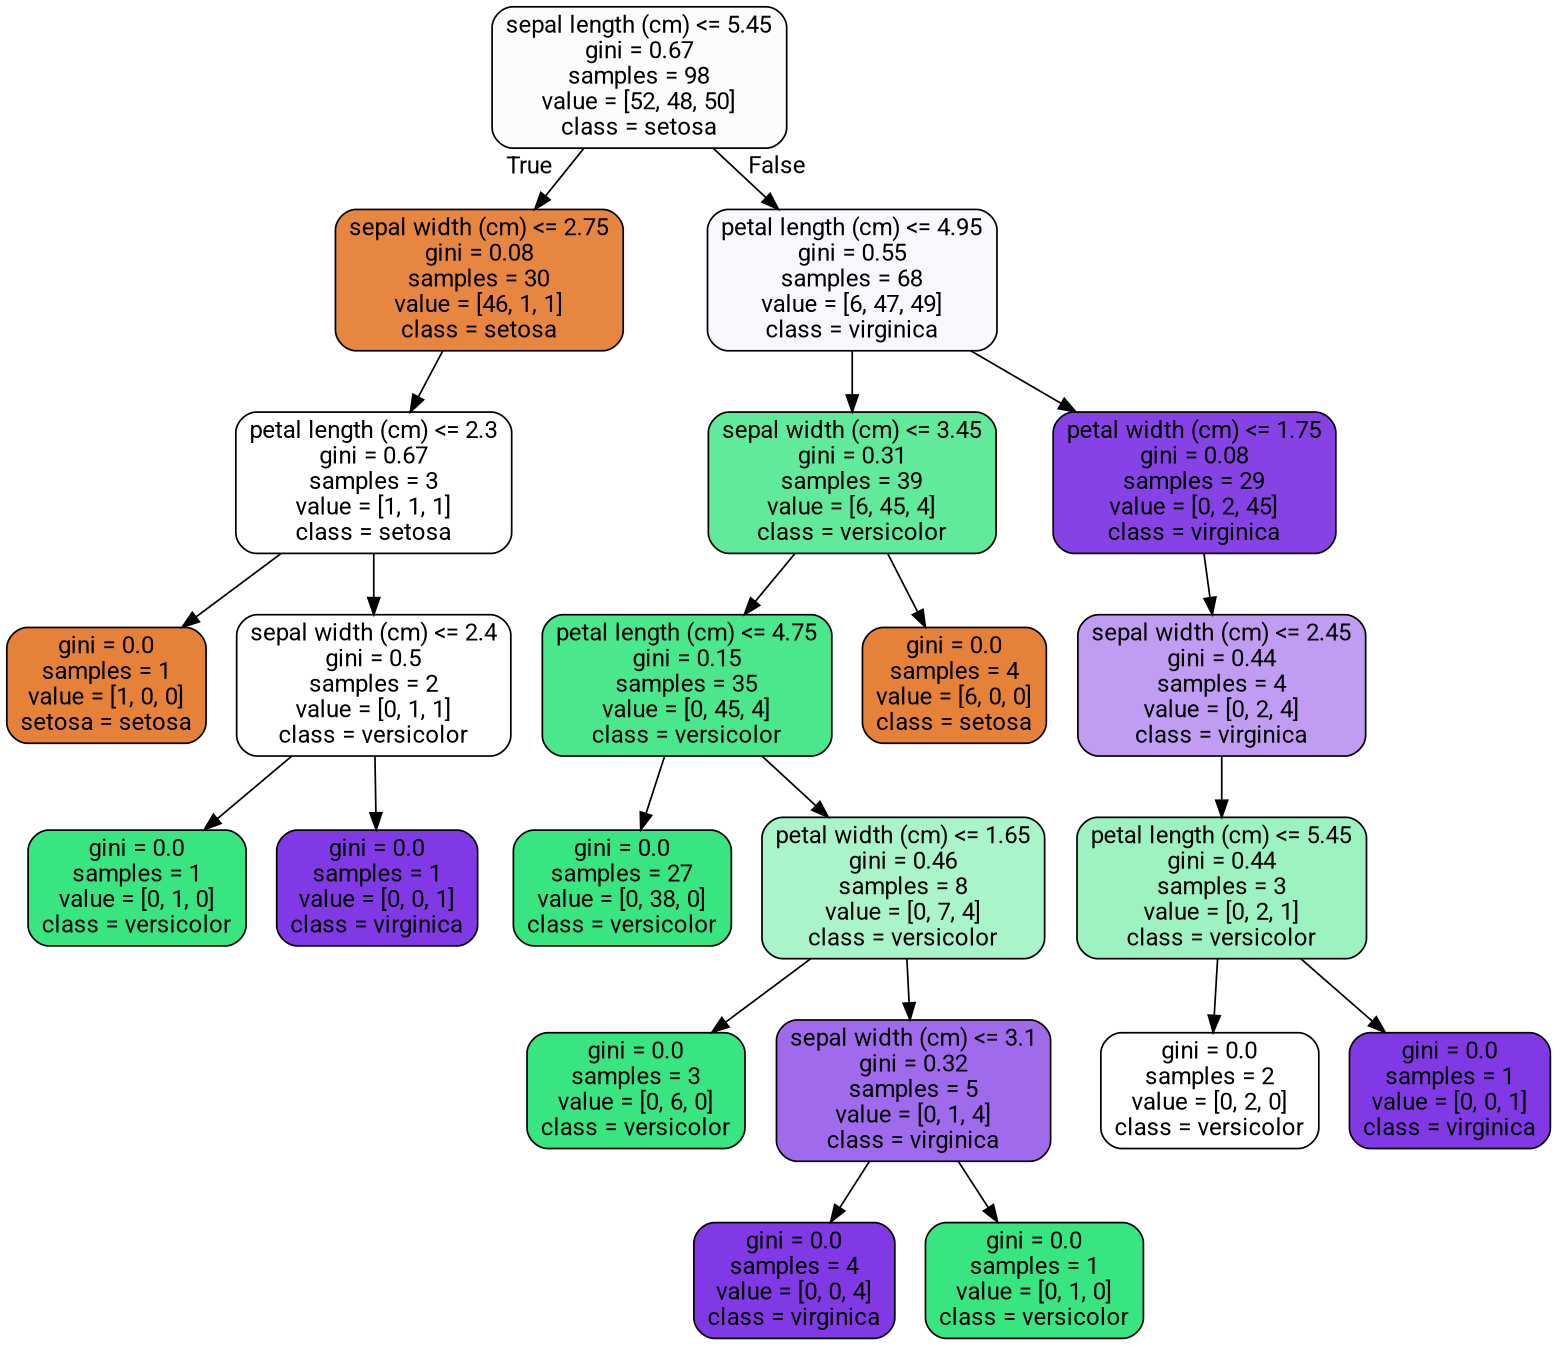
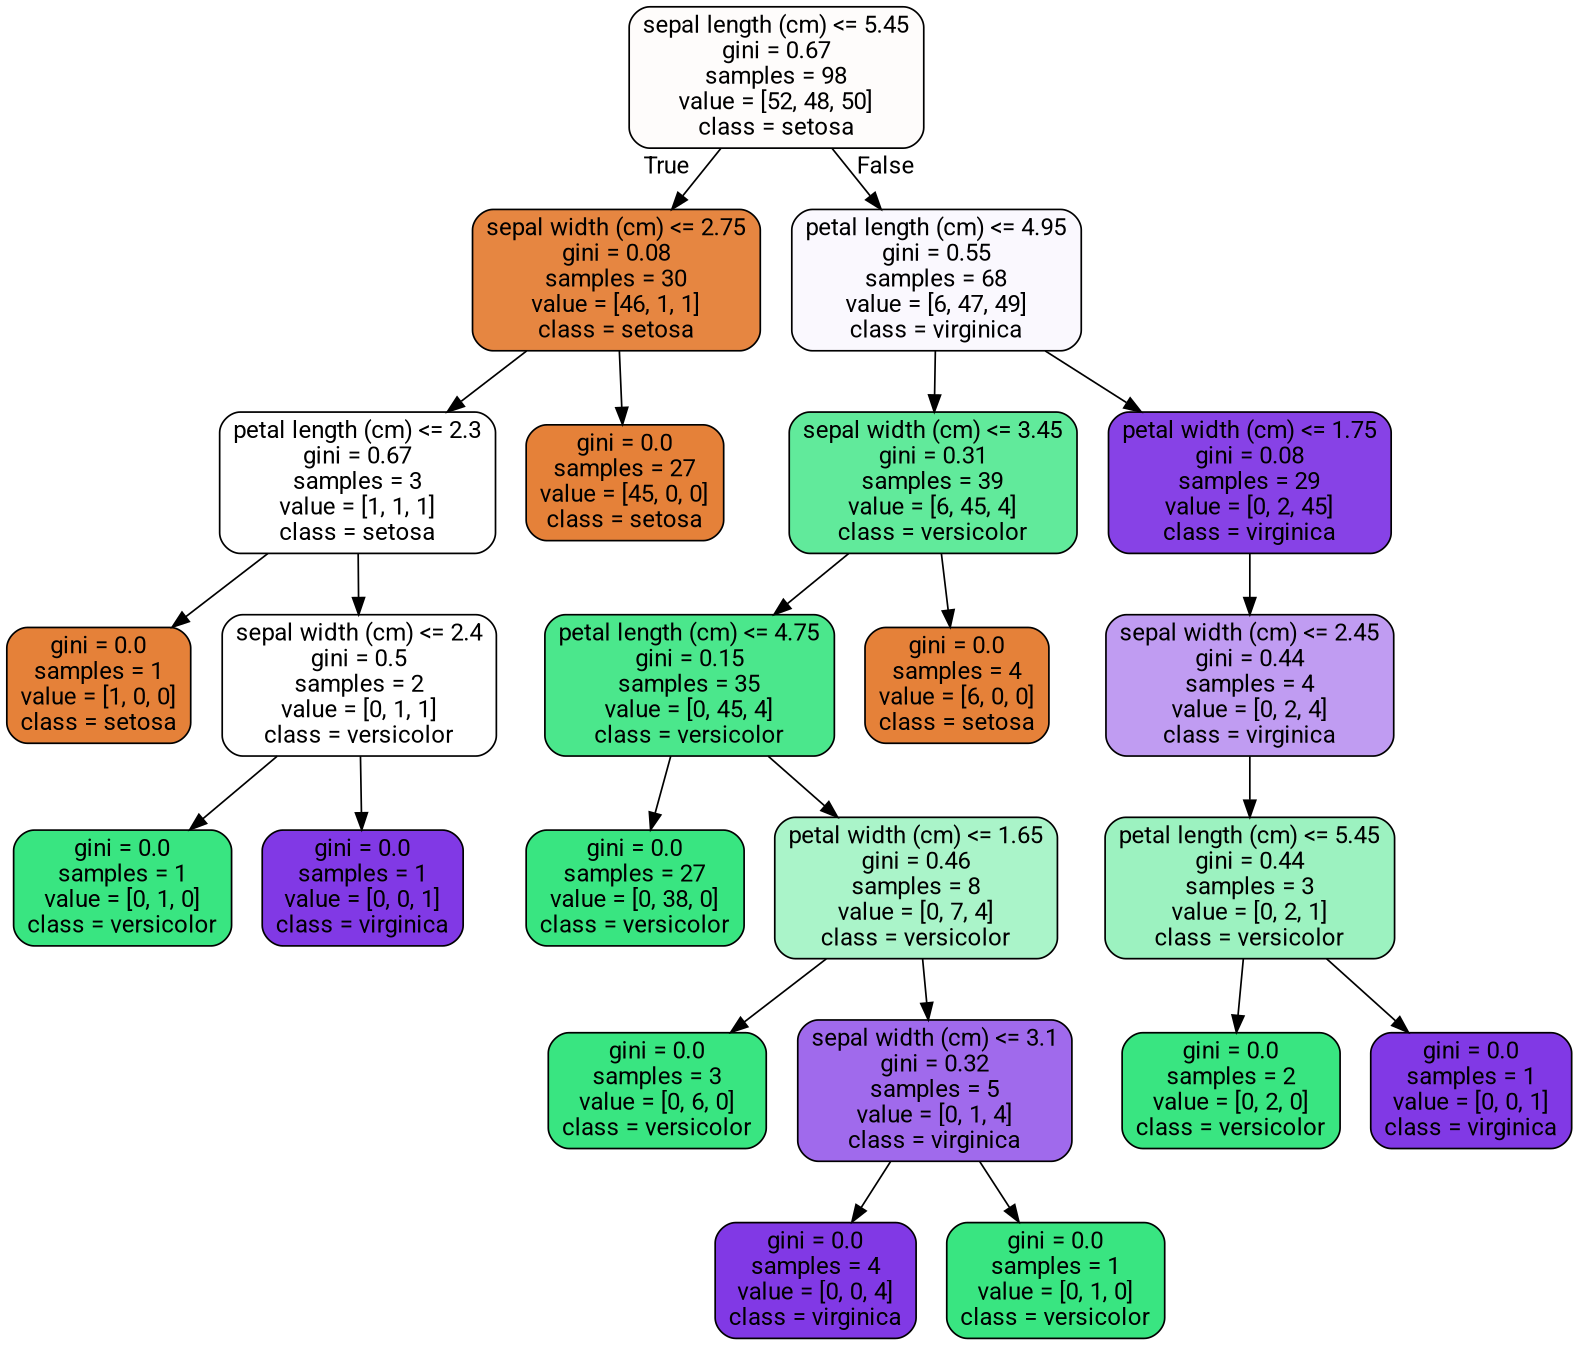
node "gini = 0.0 samples = 27 value = [45, 0, 0] class = setosa": added
node "gini = 0.0 samples = 1 value = [1, 0, 0] setosa = setosa": label "gini = 0.0 samples = 1 value = [1, 0, 0] setosa = setosa" -> "gini = 0.0 samples = 1 value = [1, 0, 0] class = setosa"
node "gini = 0.0 samples = 2 value = [0, 2, 0] class = versicolor": fillcolor #ffffff -> #39e581
